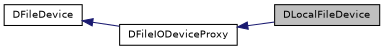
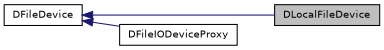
edge "DLocalFileDevice" -> "DFileIODeviceProxy": now "DLocalFileDevice" -> "DFileDevice"
